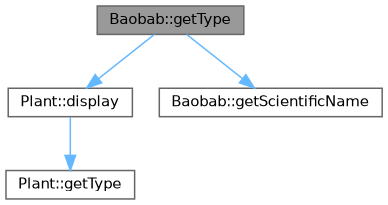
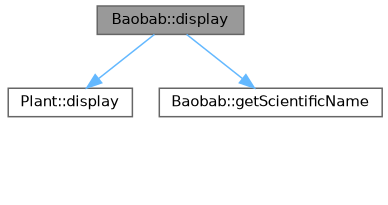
node "Baobab::getType": label "Baobab::getType" -> "Baobab::display"
node "Plant::getType": removed
